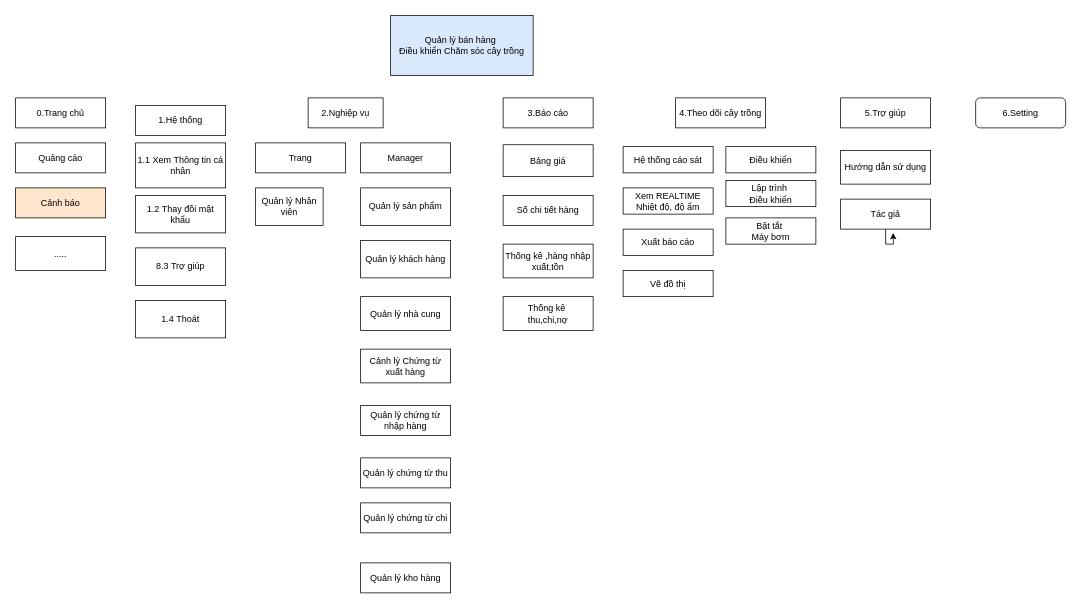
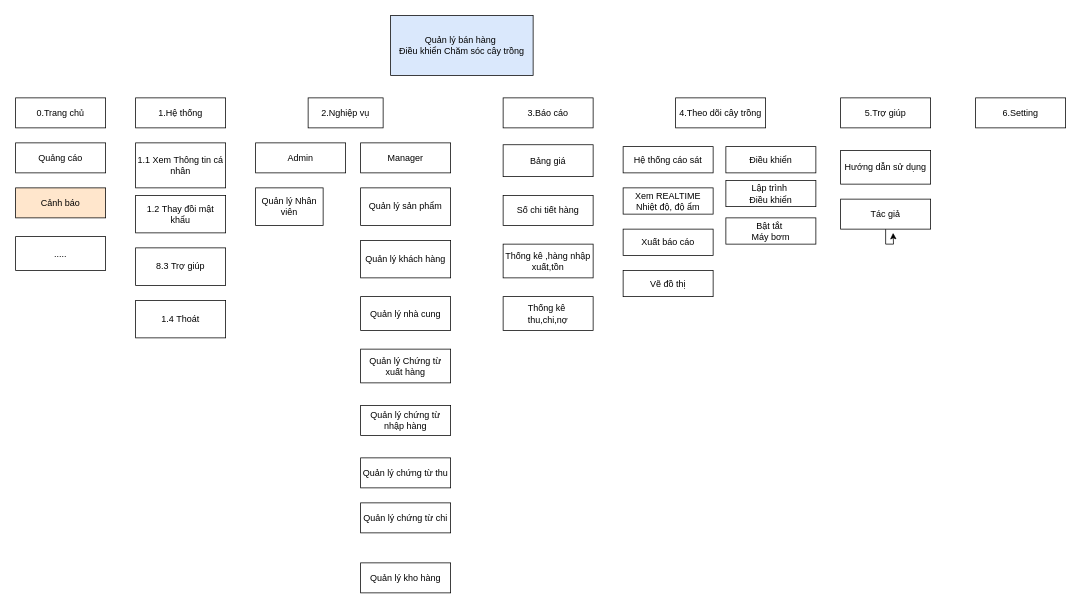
node "6.Setting": shape rounded rectangle -> rectangle
node "1.Hệ thống": moved (180, 120) -> (180, 113)
node "Trang": label "Trang" -> "Admin"
node "Cảnh lý Chứng từ xuất hàng": label "Cảnh lý Chứng từ xuất hàng" -> "Quản lý Chứng từ xuất hàng"
